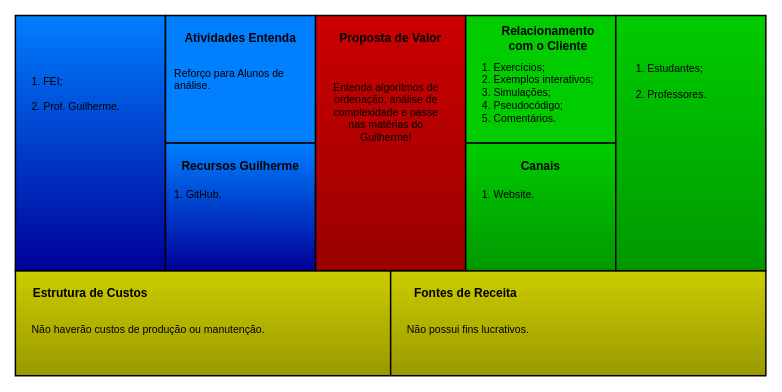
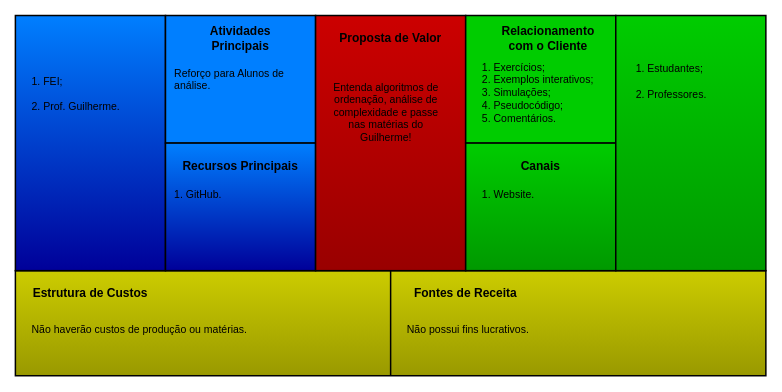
node "Atividades Entenda": label "Atividades Entenda" -> "Atividades Principais"
node "Recursos Guilherme": label "Recursos Guilherme" -> "Recursos Principais"
node "Não haverão custos de produção ou manutenção.": label "Não haverão custos de produção ou manutenção." -> "Não haverão custos de produção ou matérias."
